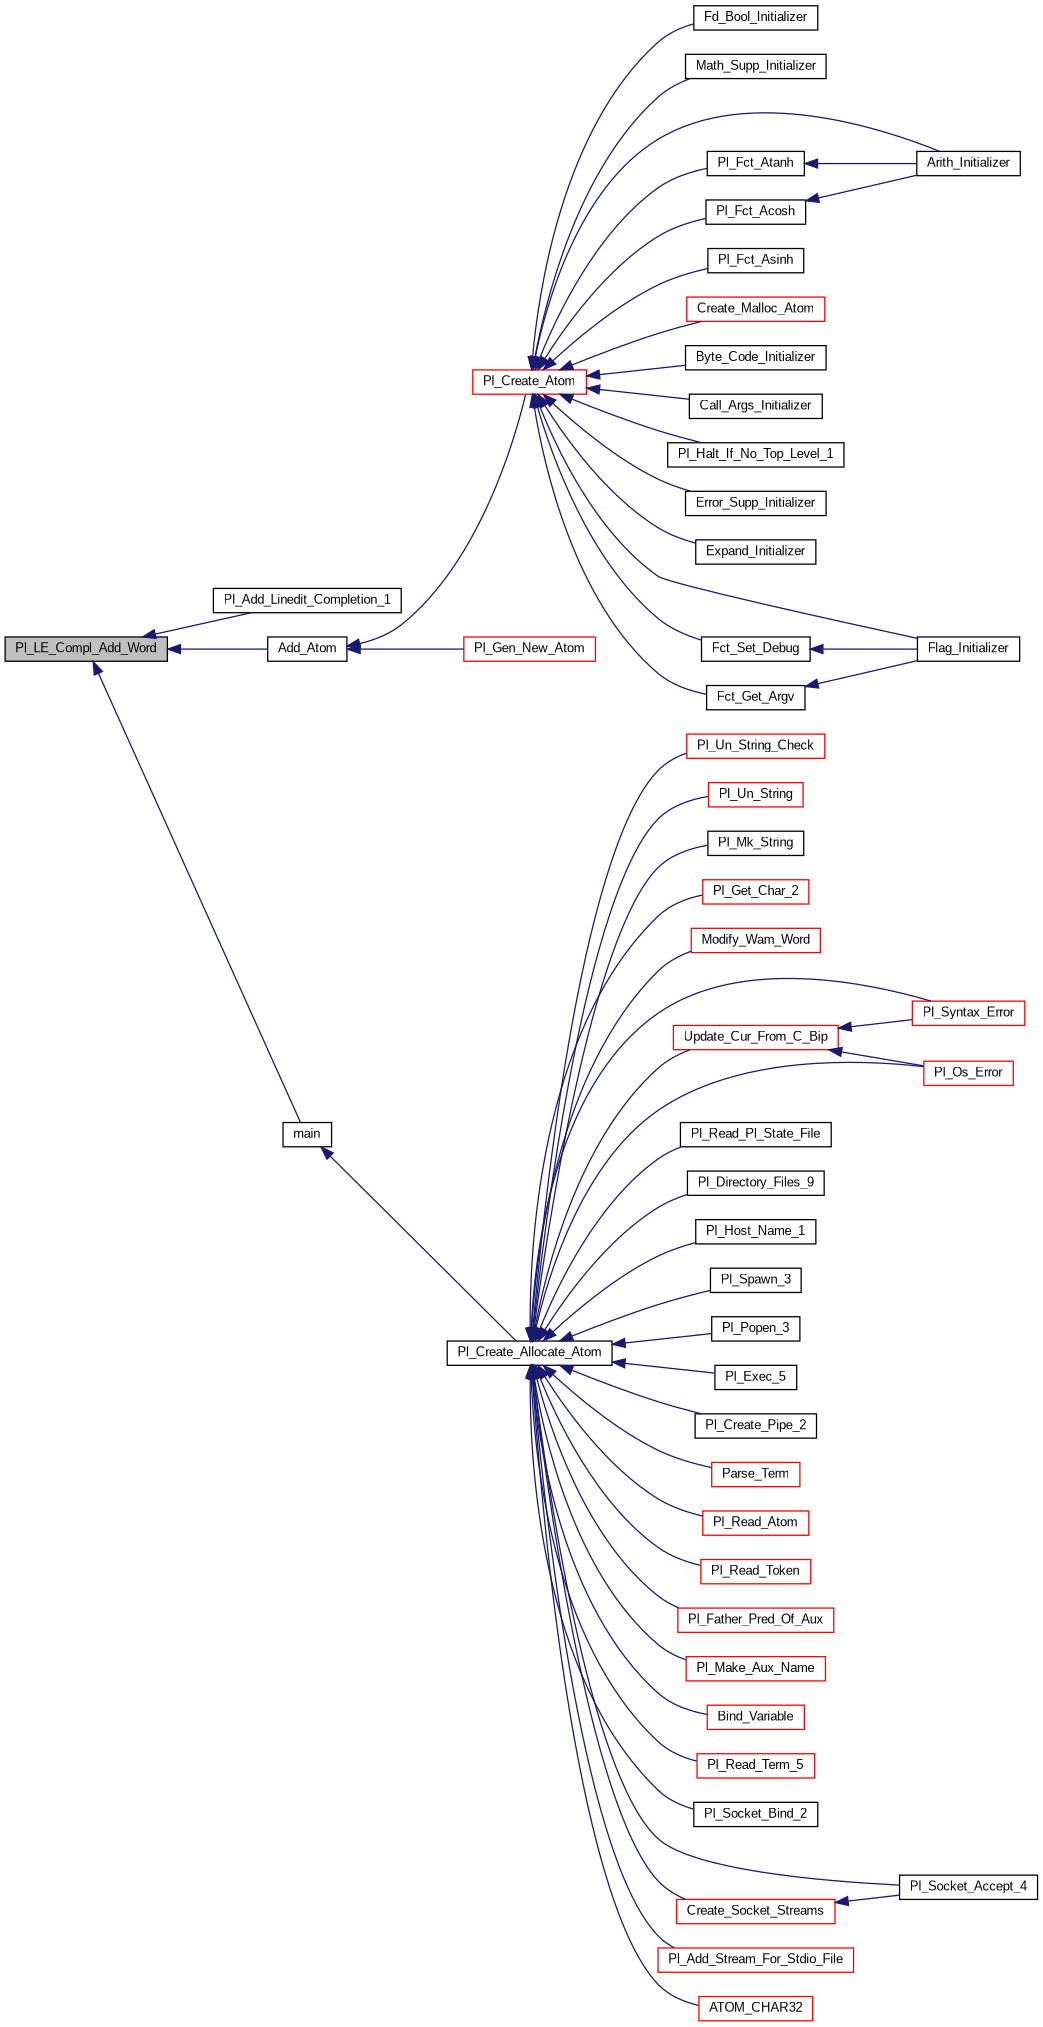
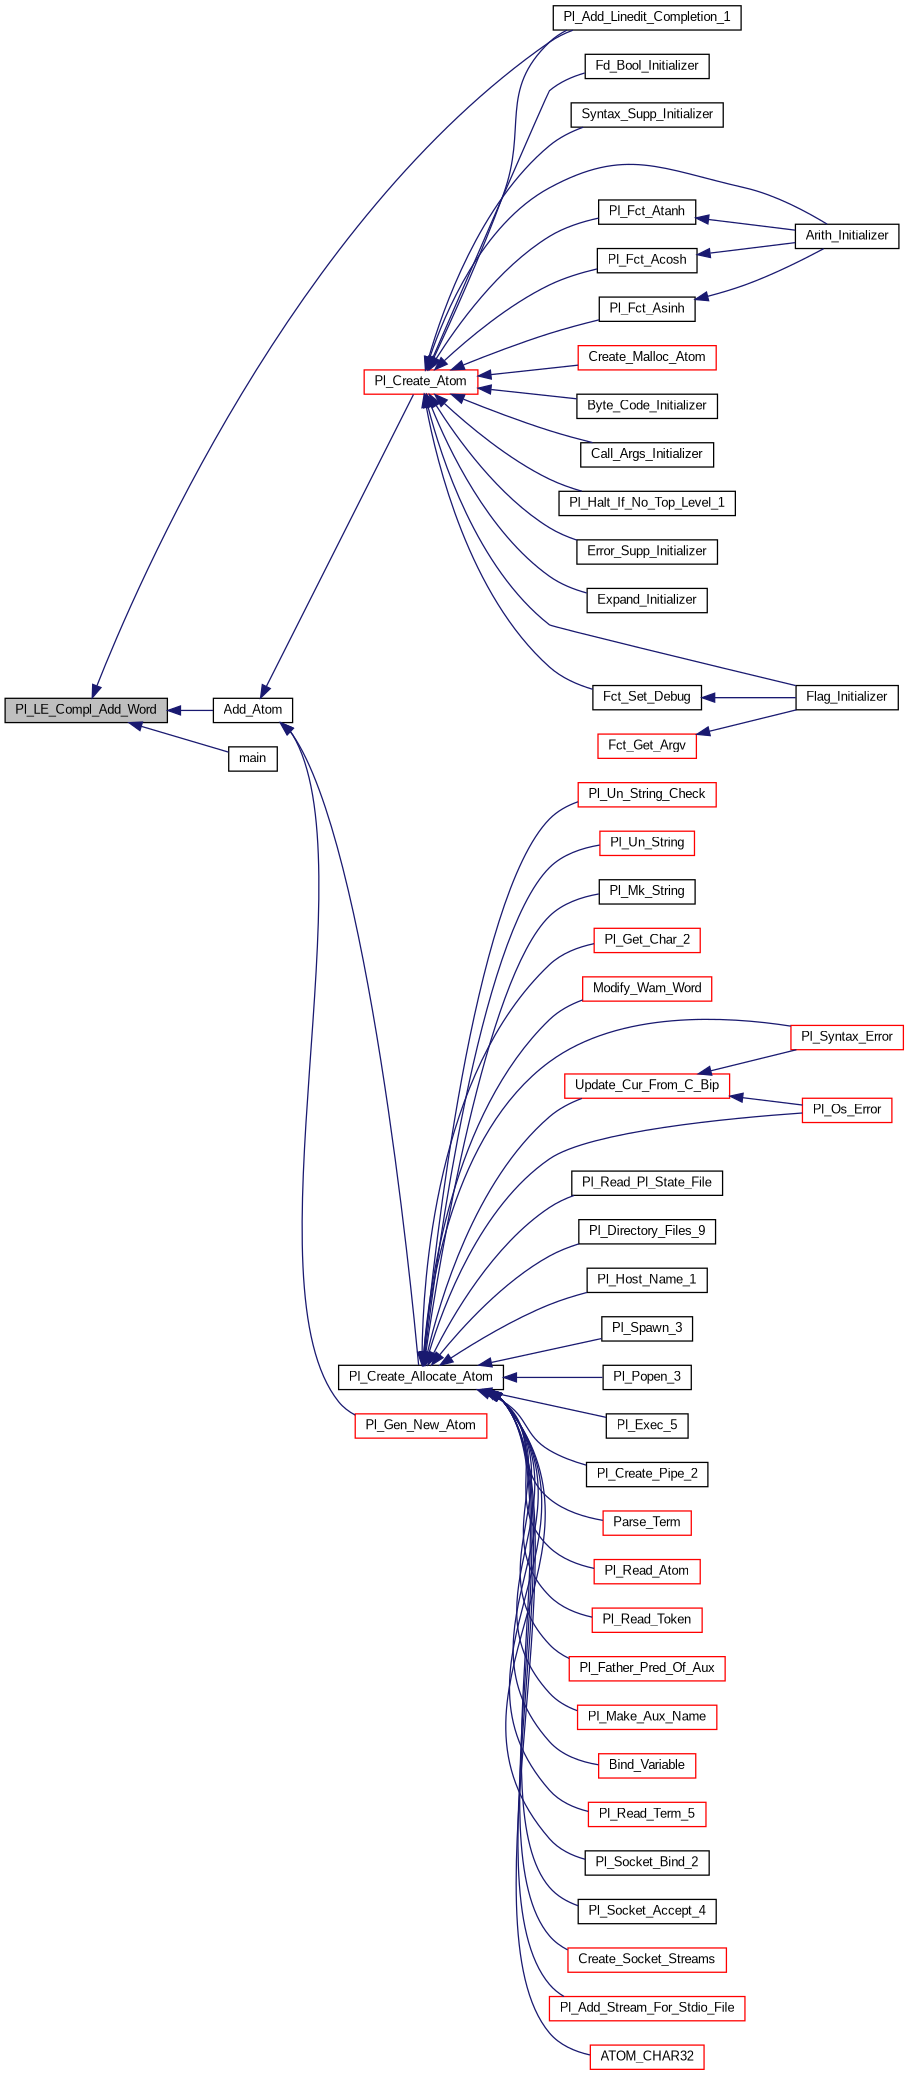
node "Math_Supp_Initializer": label "Math_Supp_Initializer" -> "Syntax_Supp_Initializer"
edge "Arith_Initializer" -> "Pl_Fct_Asinh": added
edge "Fct_Get_Argv" -> "Pl_Create_Atom": now "Pl_Add_Linedit_Completion_1" -> "Pl_Create_Atom"
node "Fct_Get_Argv": color black -> red
edge "Pl_Create_Allocate_Atom" -> "main": now "Pl_Create_Allocate_Atom" -> "Add_Atom"
edge "Pl_Socket_Accept_4" -> "Create_Socket_Streams": removed
